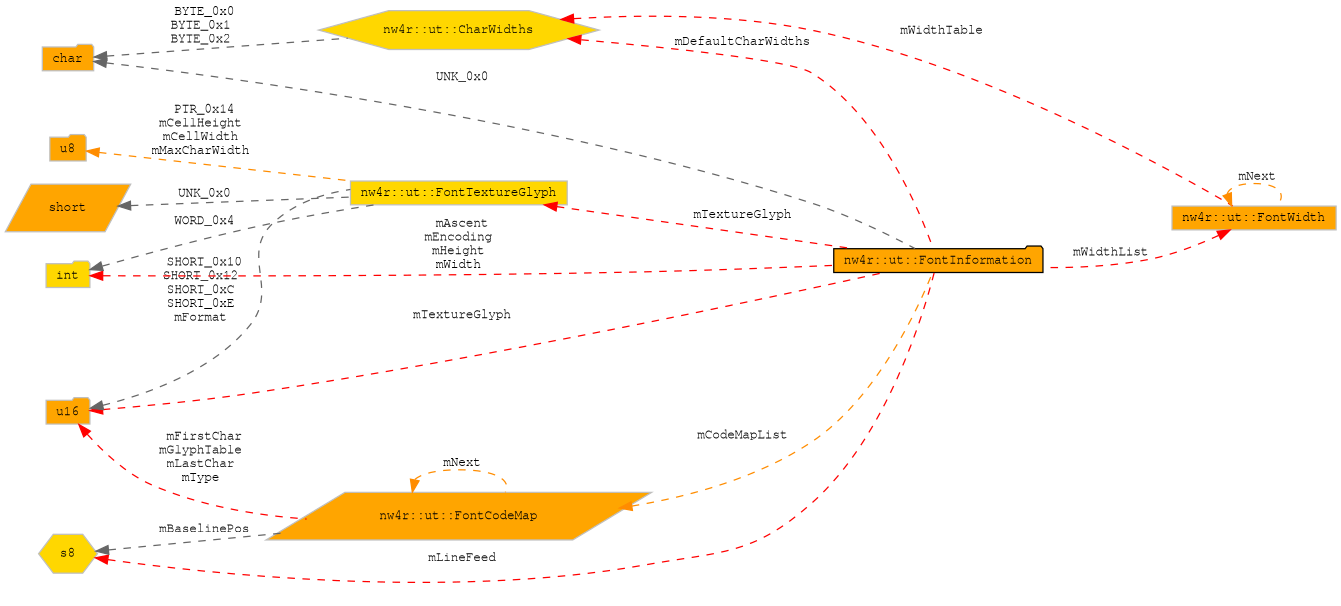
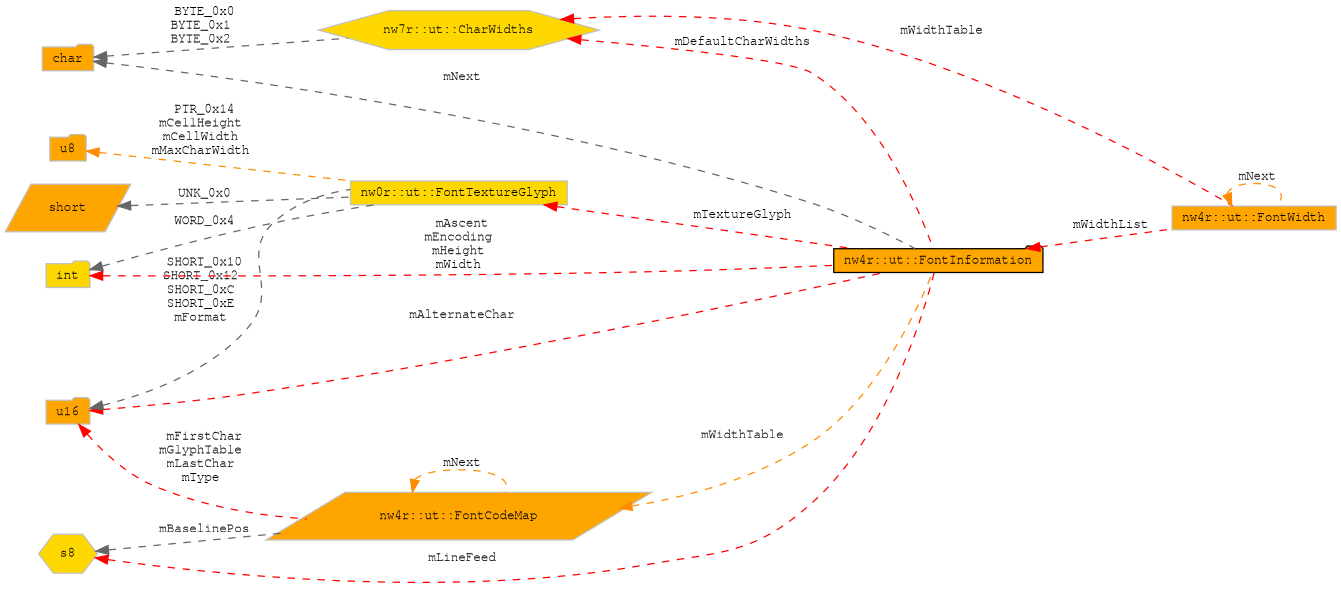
node "nw4r::ut::CharWidths": label "nw4r::ut::CharWidths" -> "nw7r::ut::CharWidths"
edge "nw4r::ut::FontInformation" -> "char": label " UNK_0x0" -> " mNext"
node "nw4r::ut::FontTextureGlyph": label "nw4r::ut::FontTextureGlyph" -> "nw0r::ut::FontTextureGlyph"
edge "nw4r::ut::FontInformation" -> "nw4r::ut::FontWidth": reversed
edge "nw4r::ut::FontInformation" -> "u16": label " mTextureGlyph" -> " mAlternateChar"
edge "nw4r::ut::FontInformation" -> "nw4r::ut::FontCodeMap": label " mCodeMapList" -> " mWidthTable"
